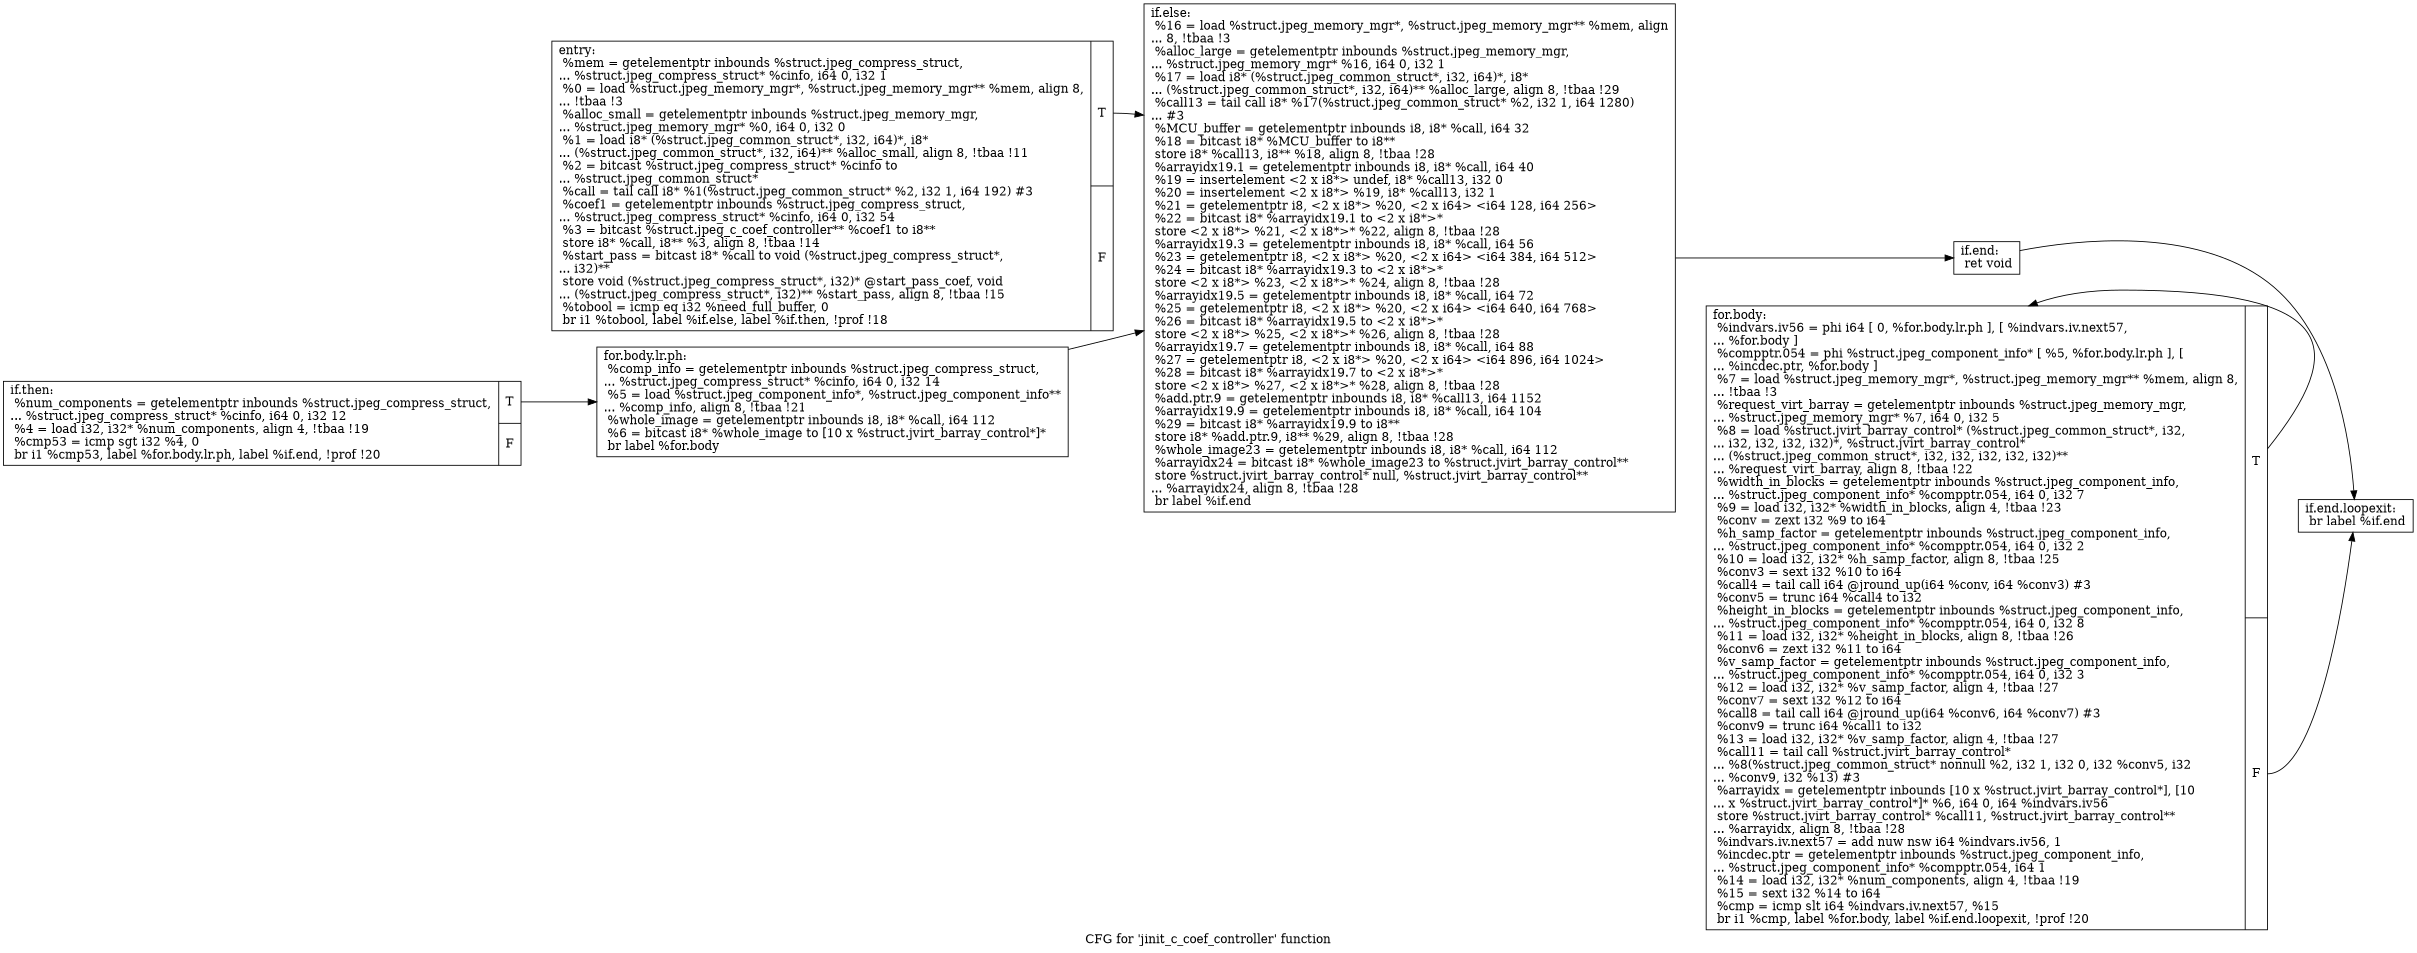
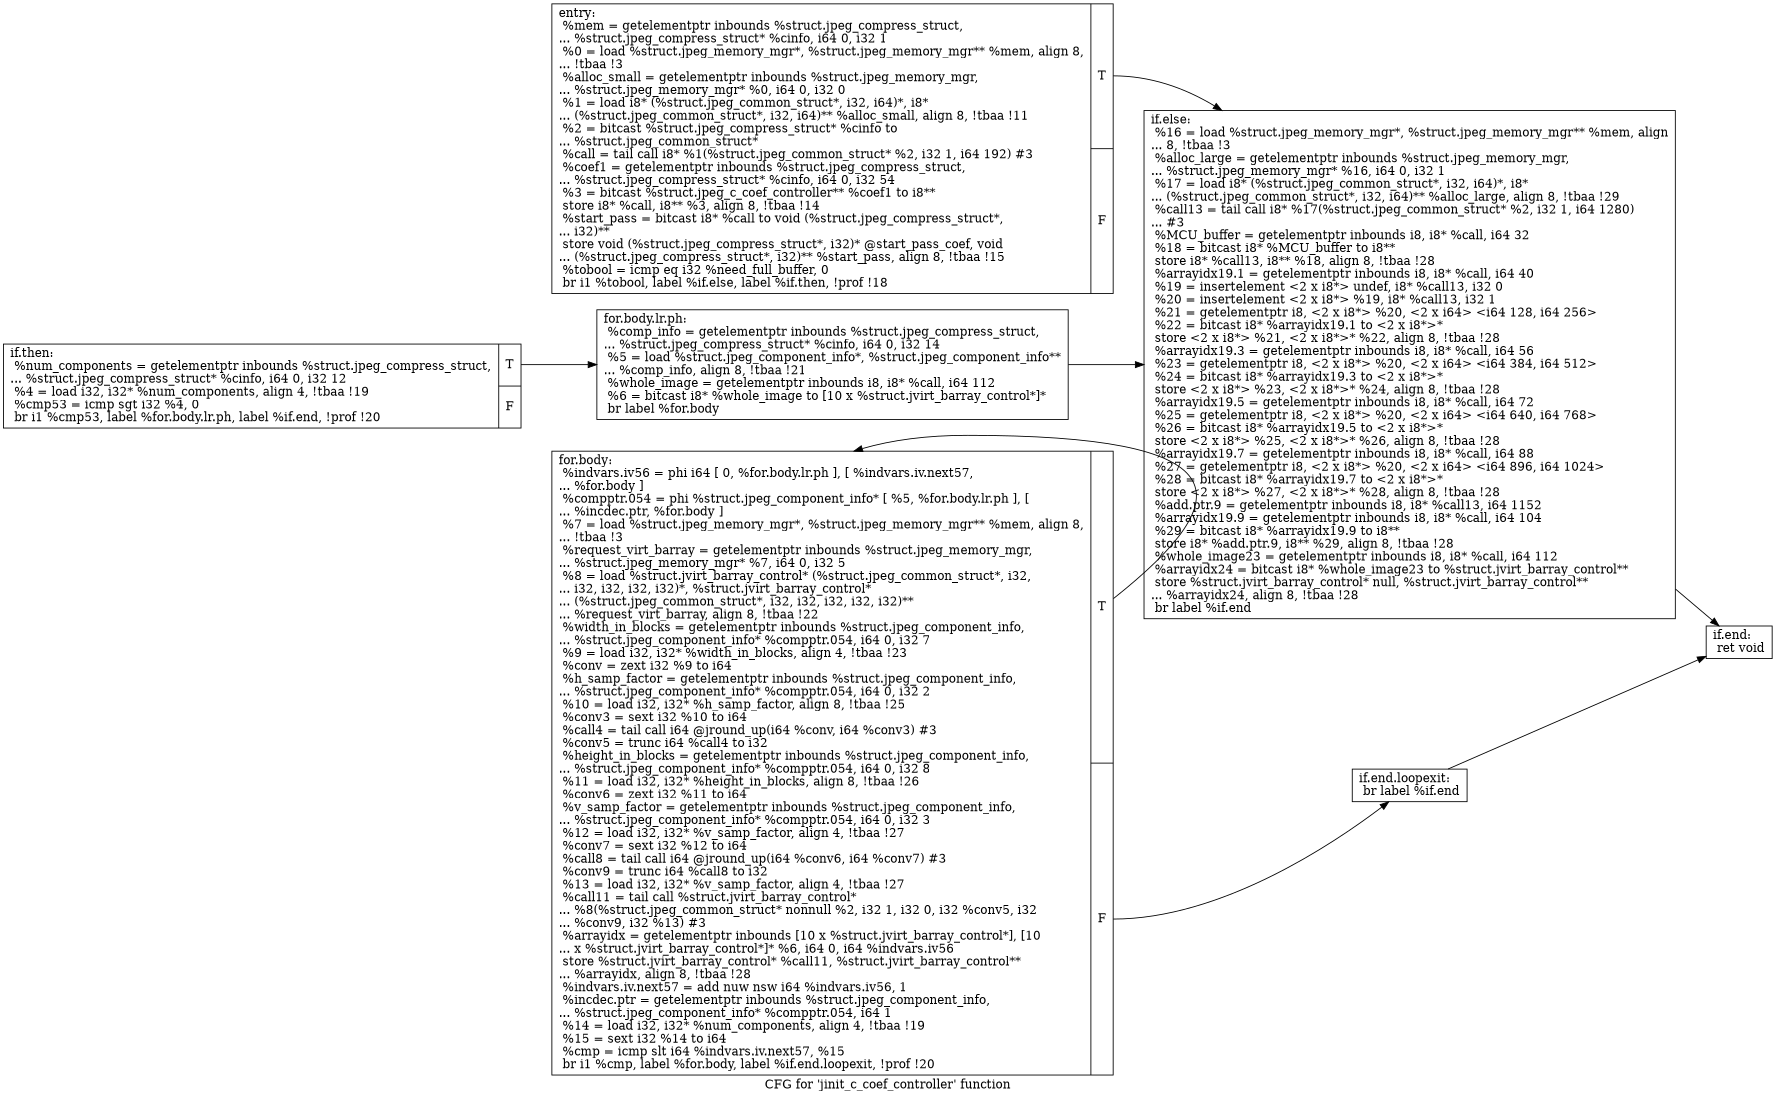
edge "if.end:" -> "if.end.loopexit:": reversed
node "for.body:": text "%conv9 = trunc i64 %call1 to i32" -> "%conv9 = trunc i64 %call8 to i32"
